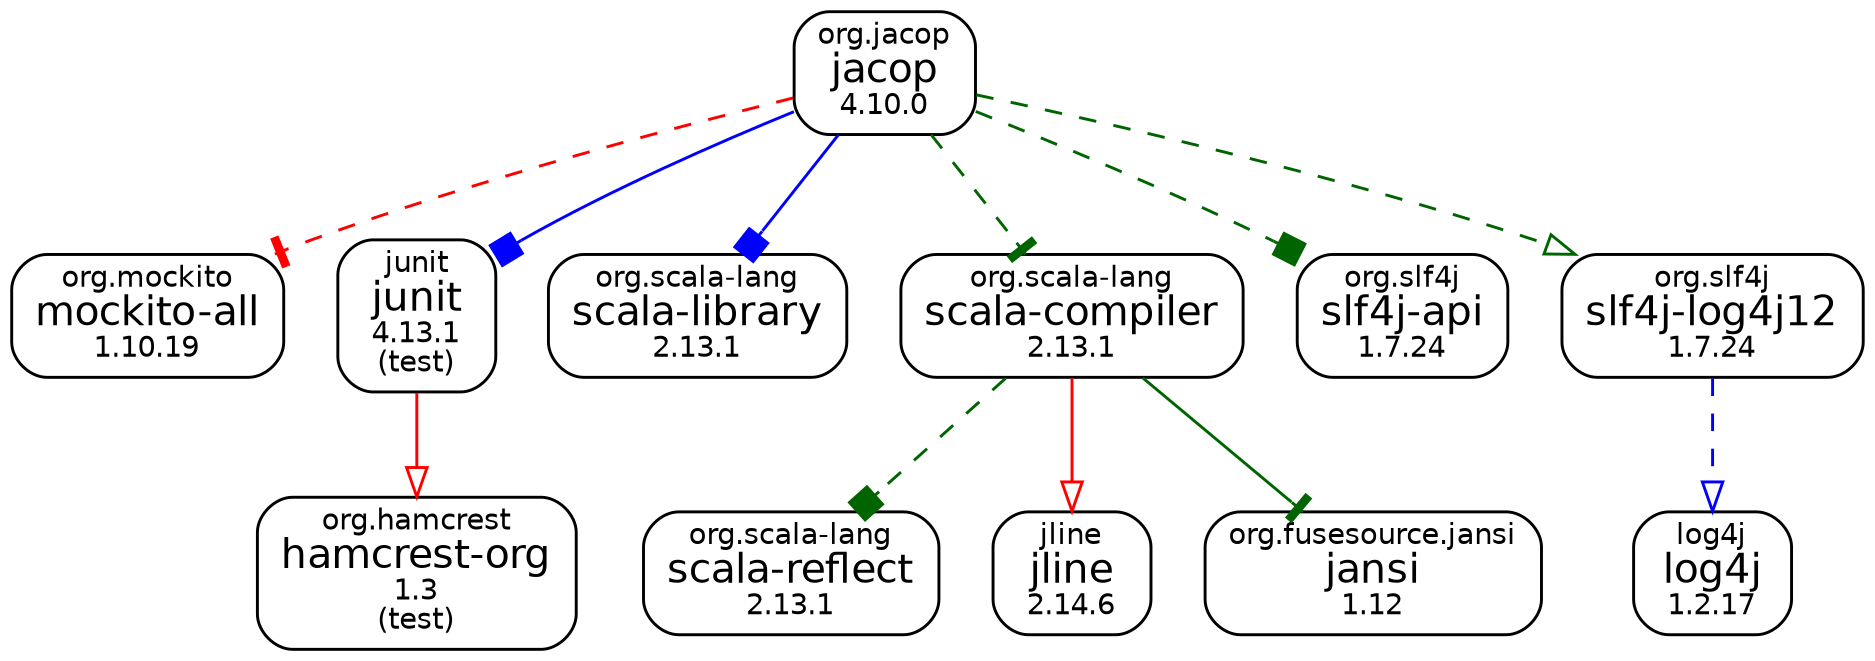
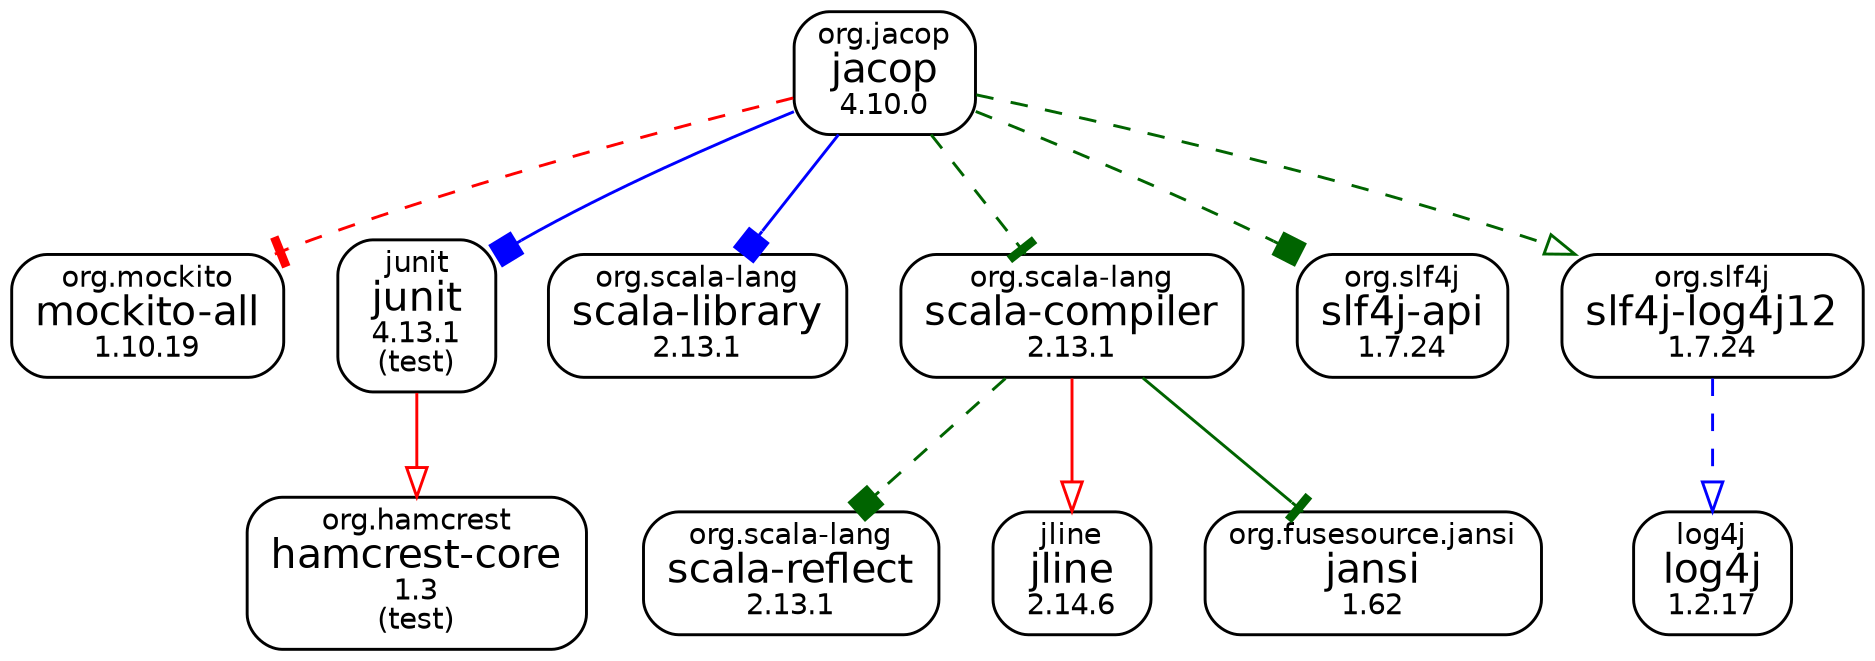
node "org.hamcrest": text "hamcrest-org" -> "hamcrest-core"
node "org.fusesource.jansi": text "1.12" -> "1.62"
